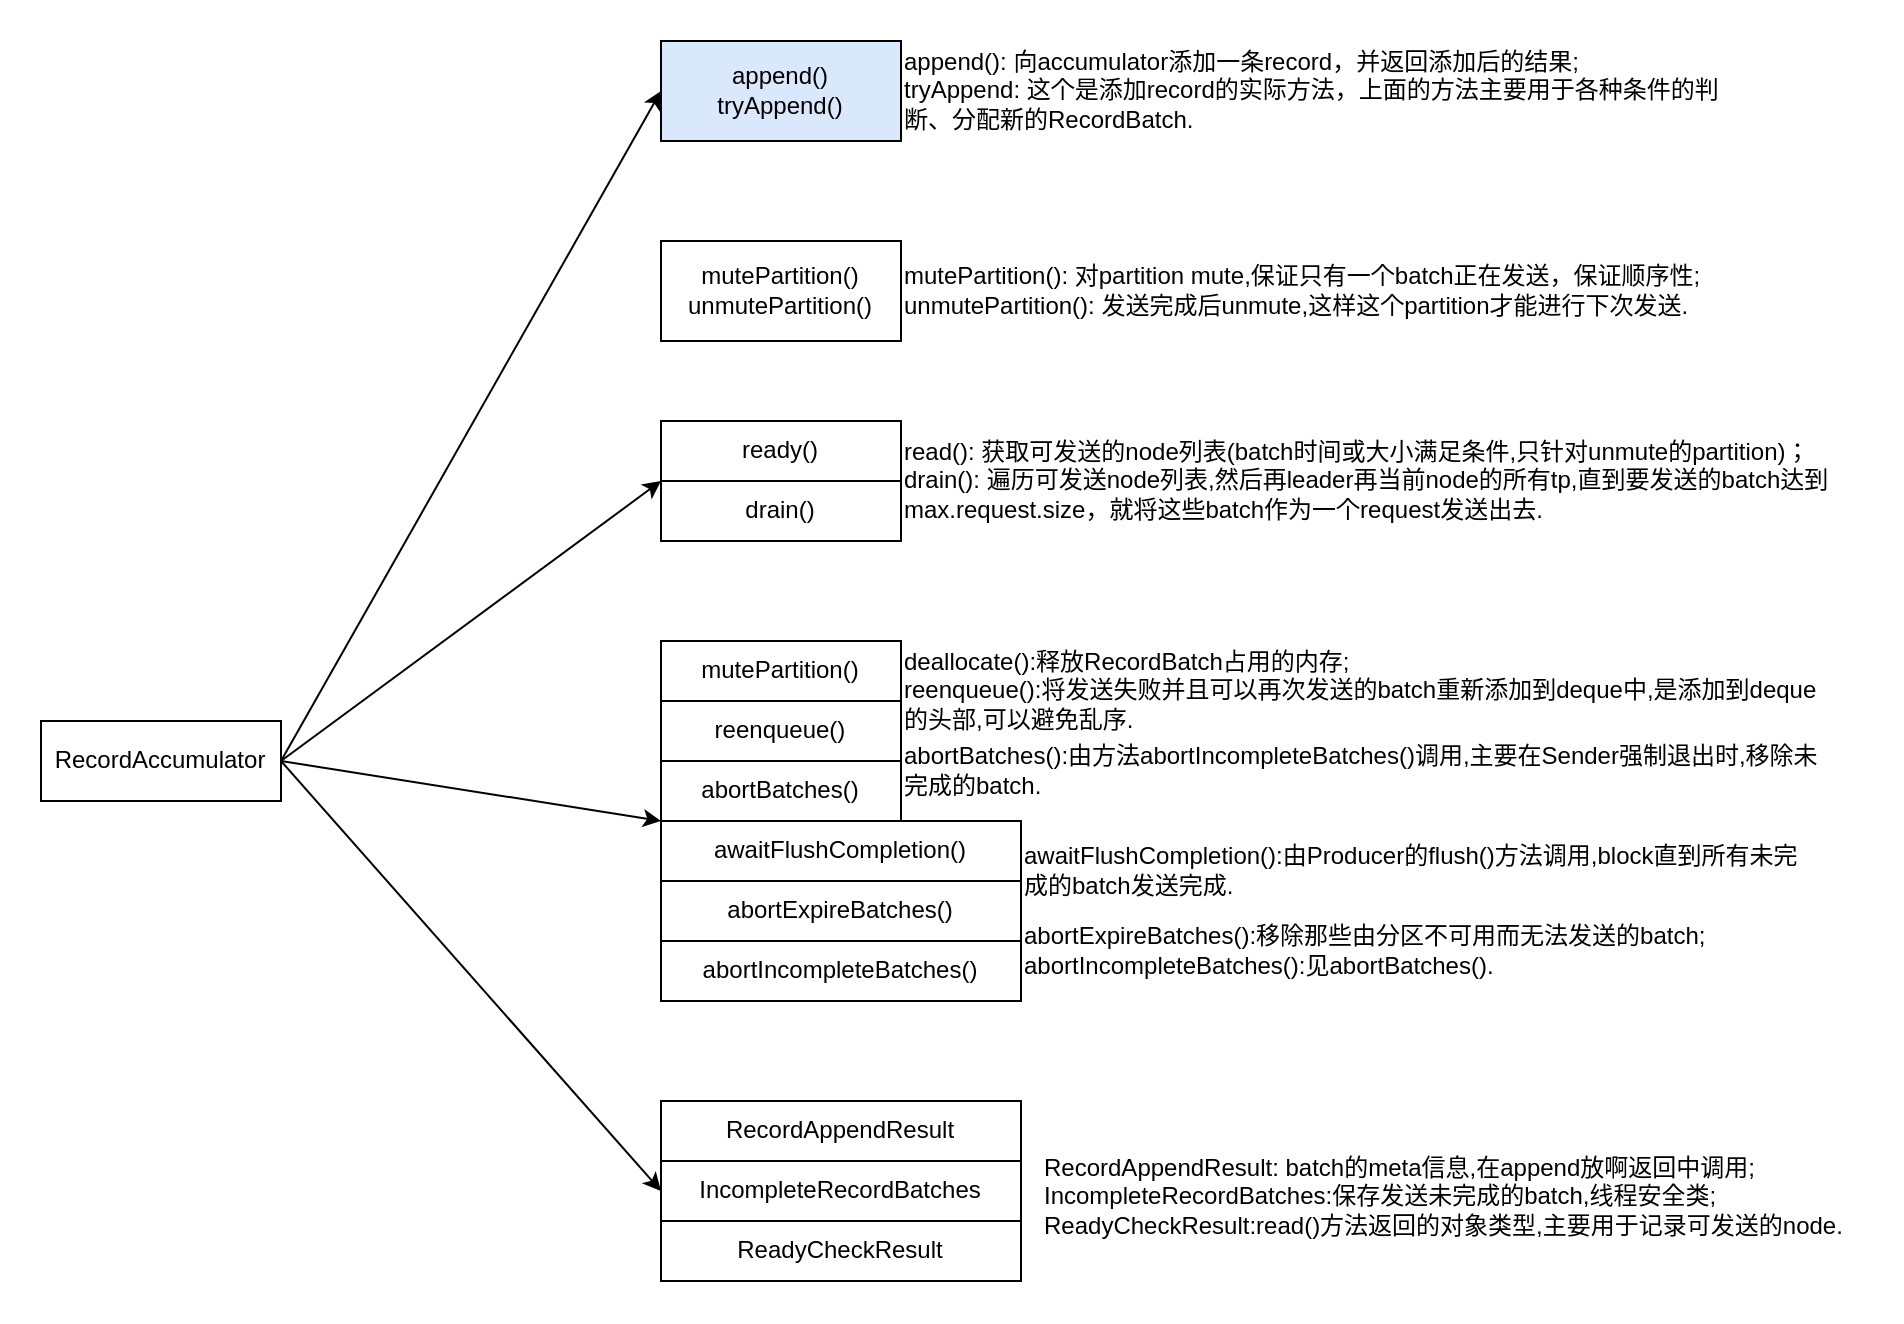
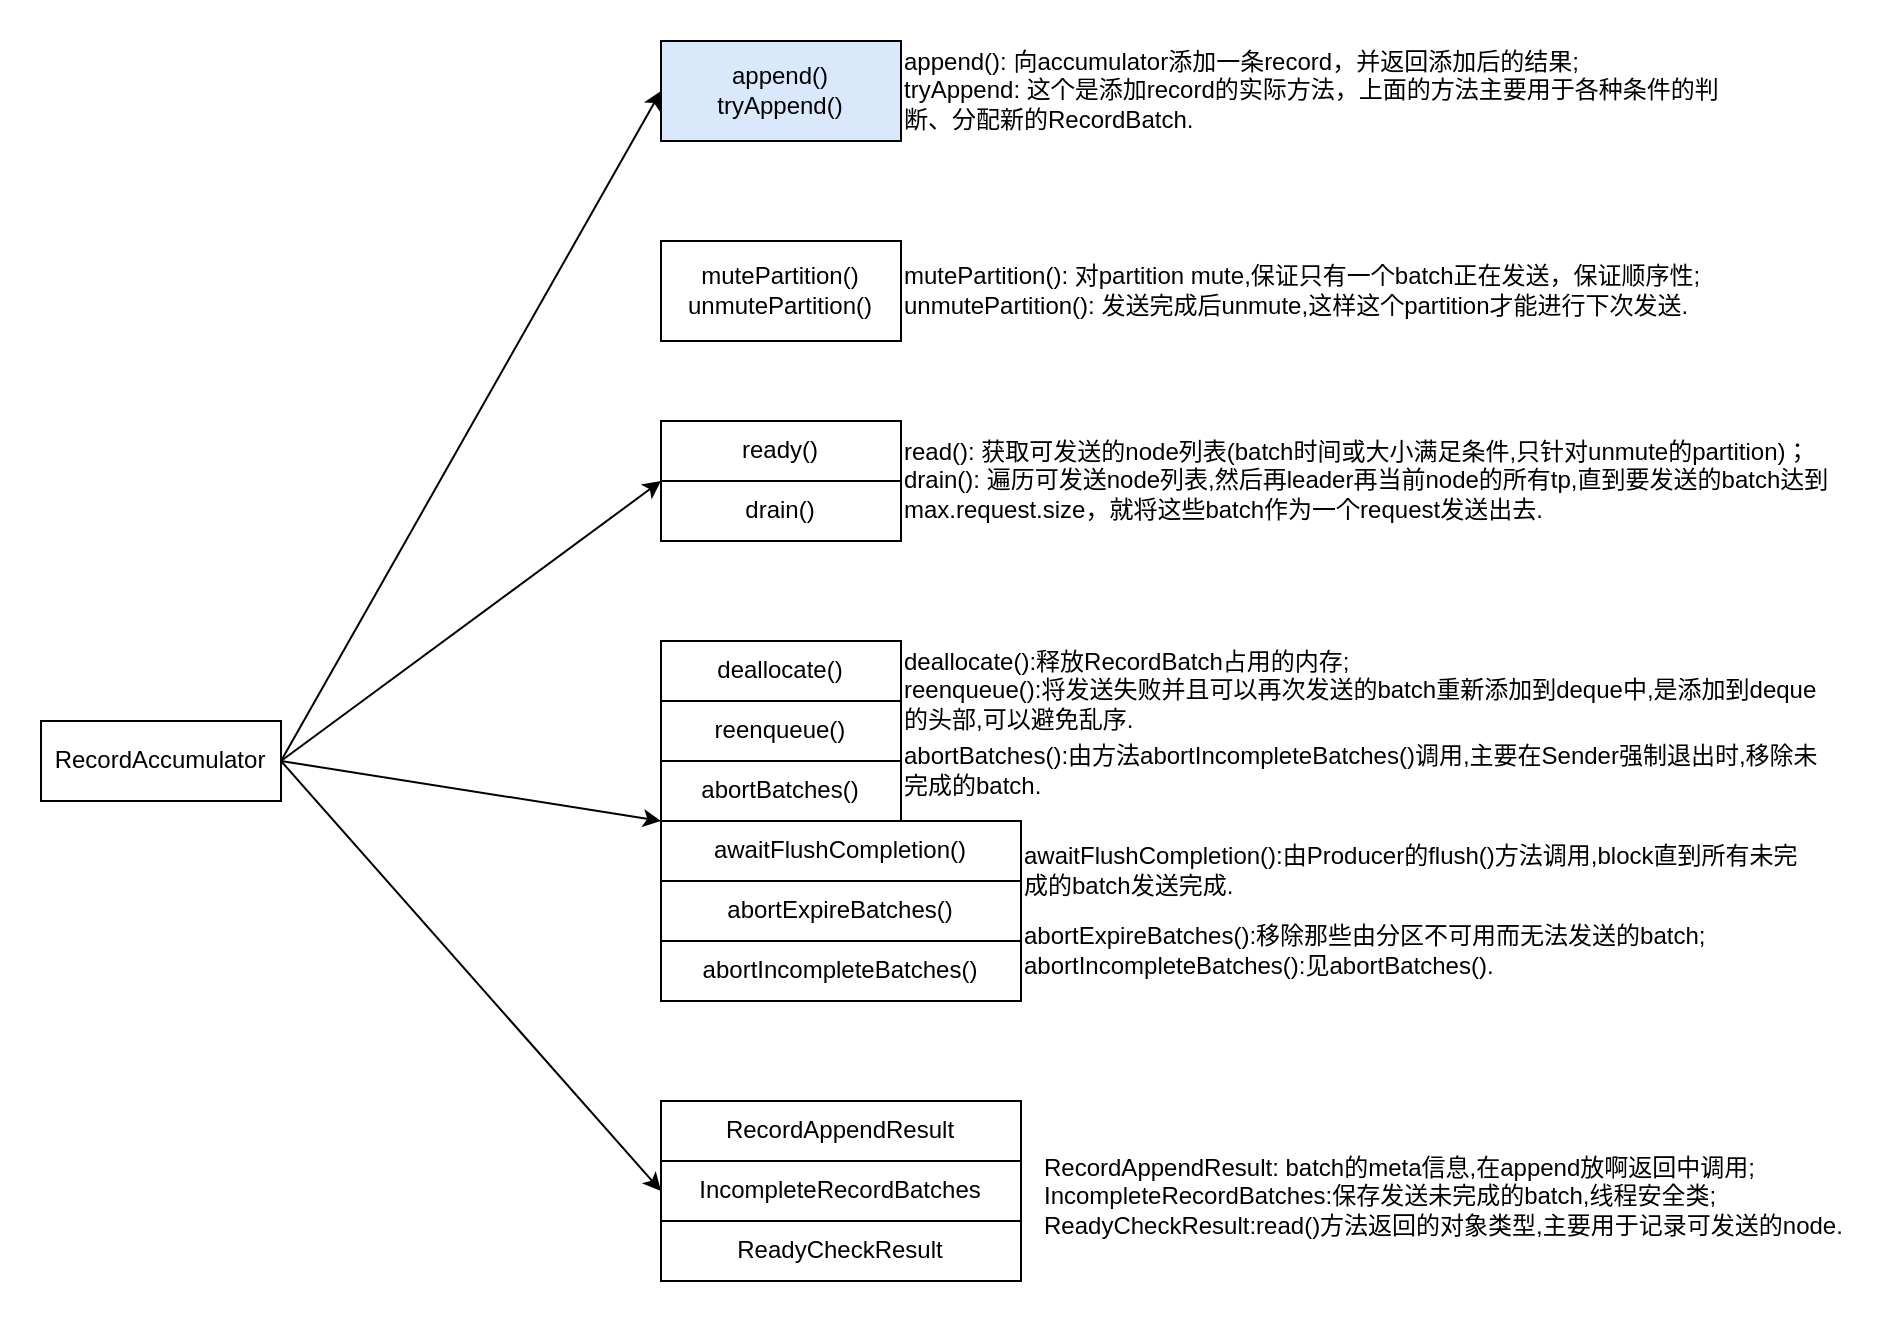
node "mutePartition()": label "mutePartition()" -> "deallocate()"
